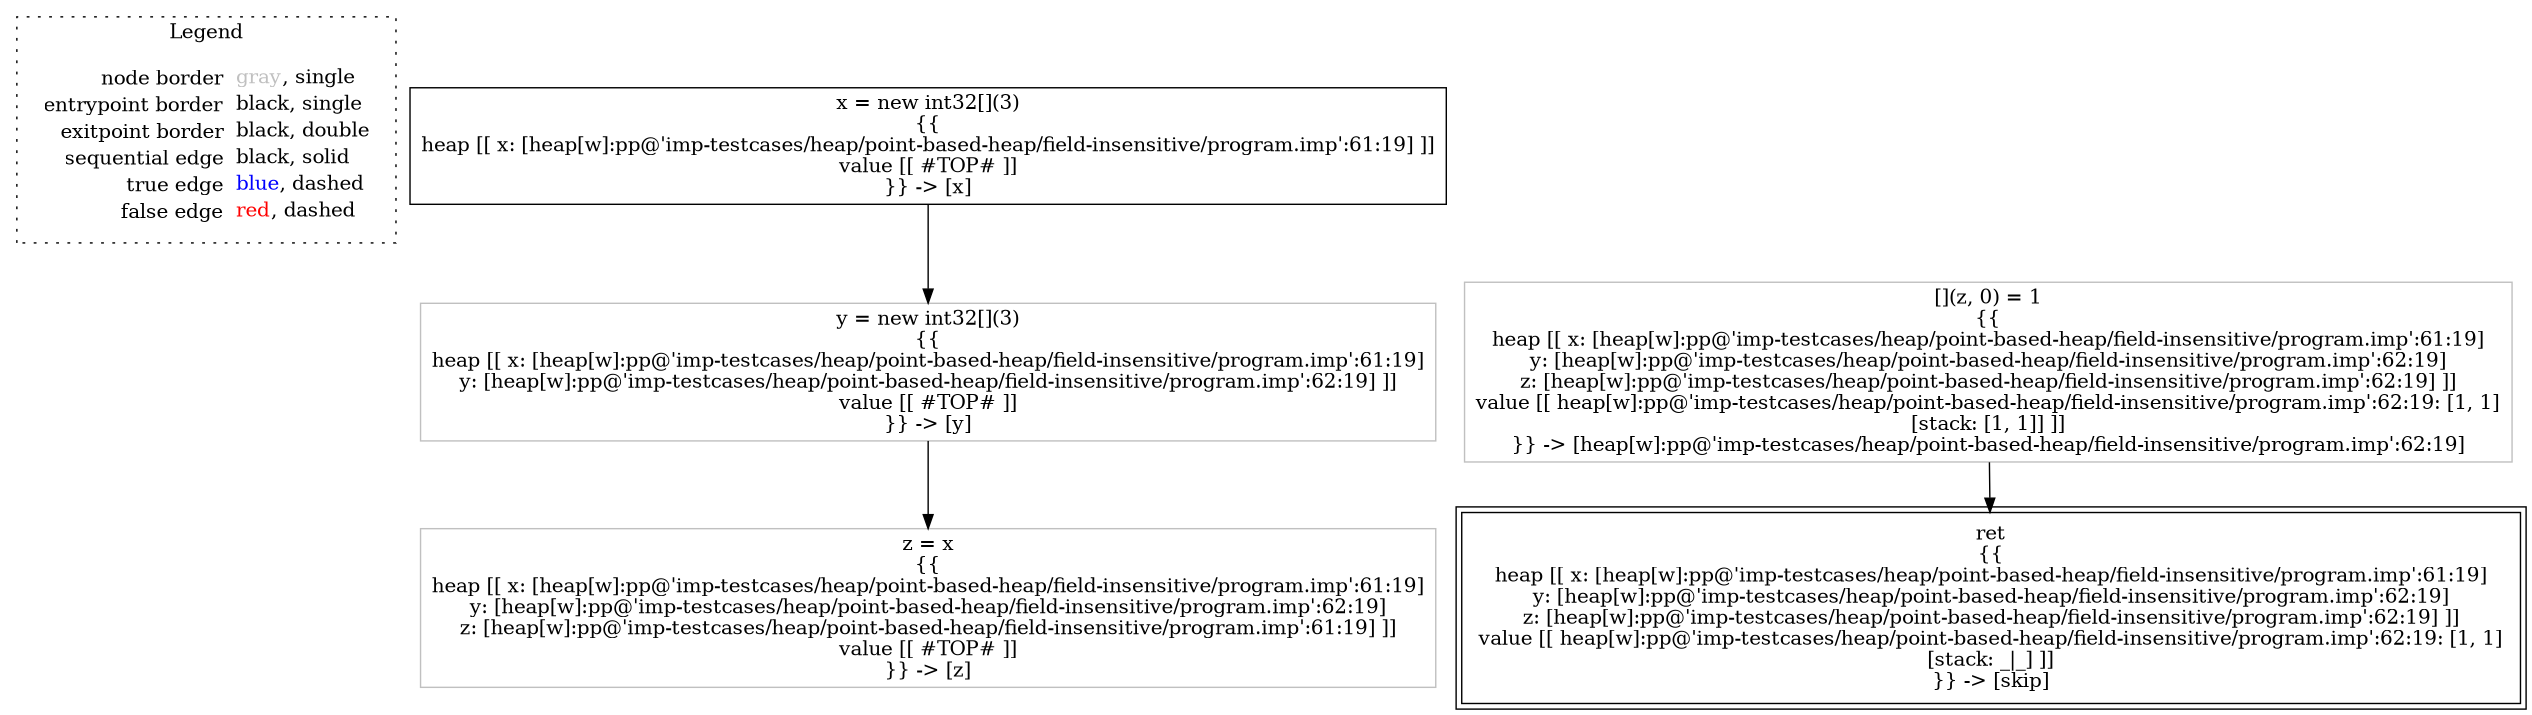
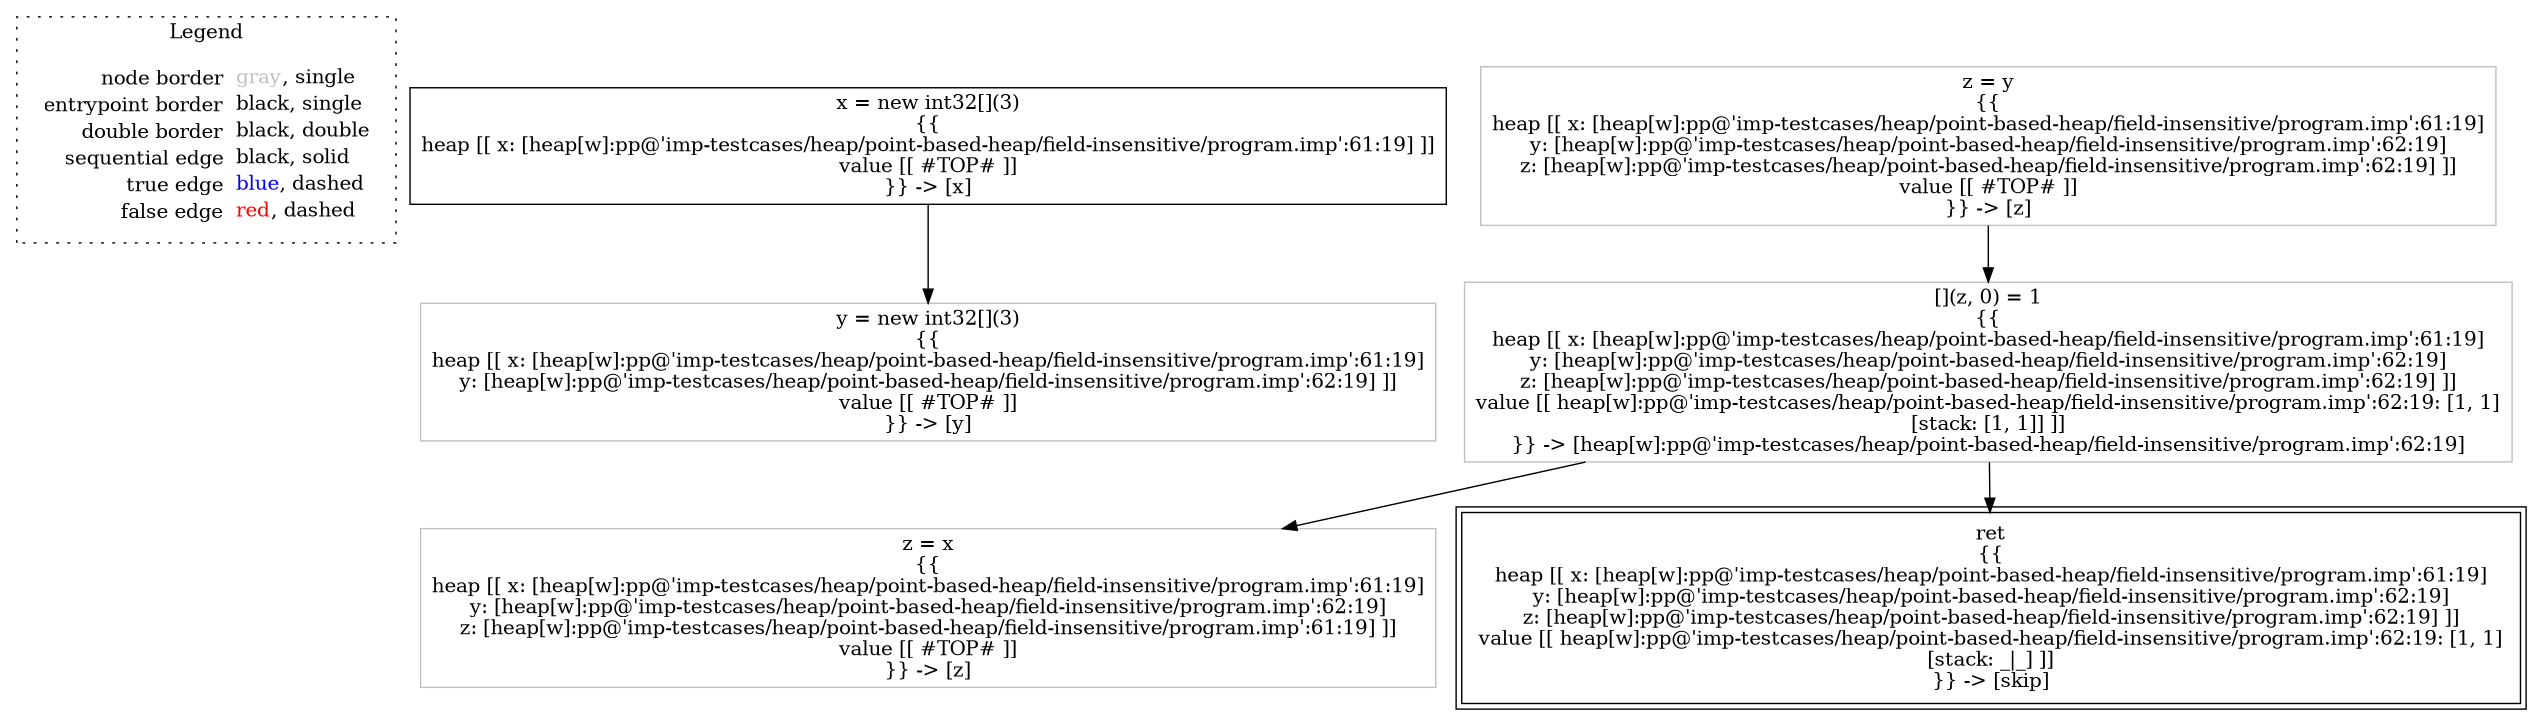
node "node border": text "exitpoint border" -> "double border"
node "z = y": added
edge "y = new int32[](3)" -> "z = x": now "[](z, 0) = 1" -> "z = x"
